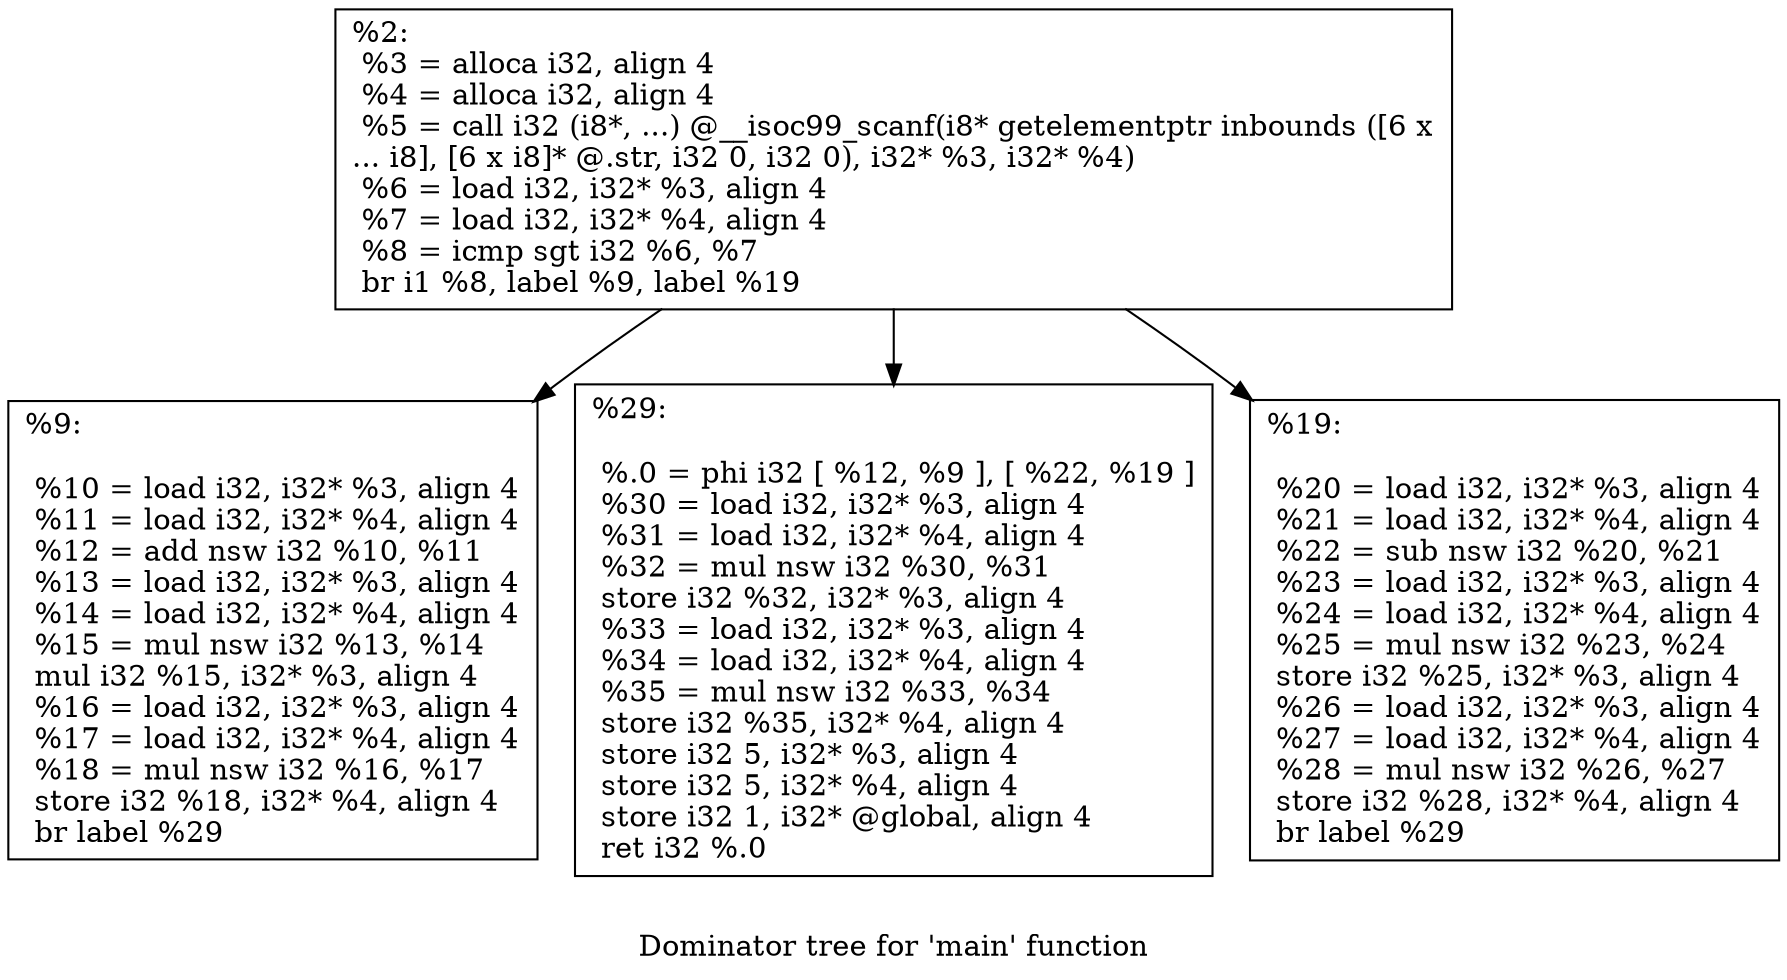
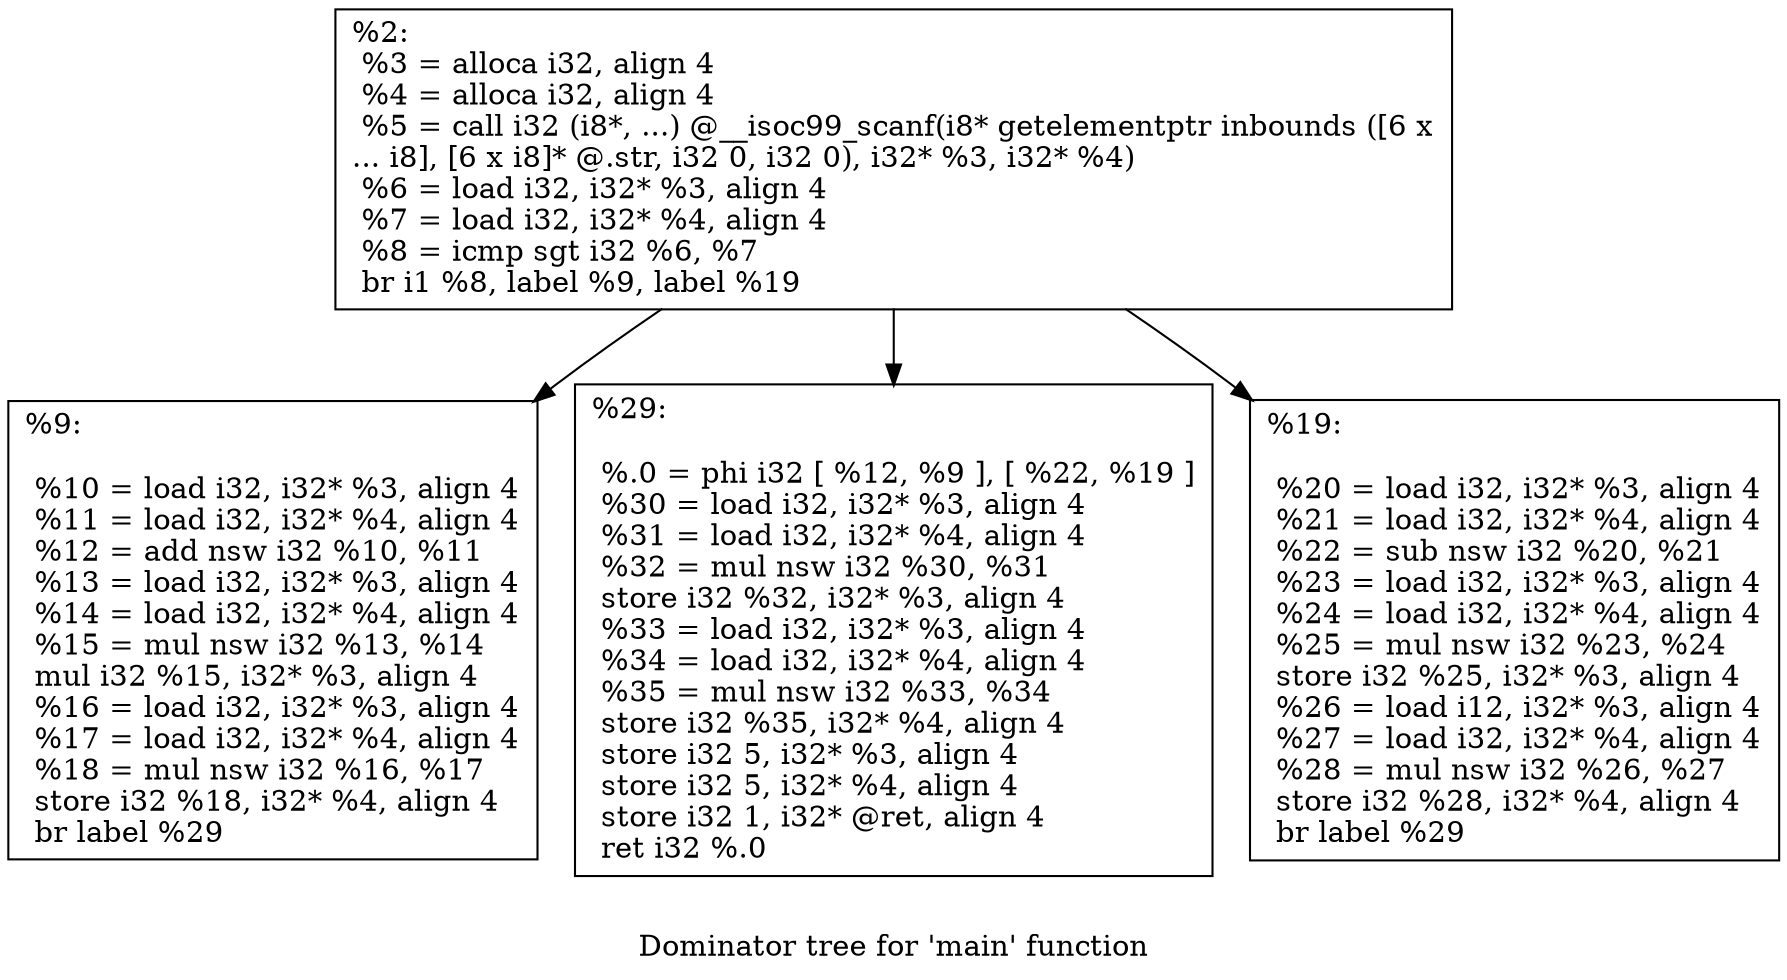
node "%19:": text "%26 = load i32, i32* %3, align 4" -> "%26 = load i12, i32* %3, align 4"
node "%29:": text "store i32 1, i32* @global, align 4" -> "store i32 1, i32* @ret, align 4"
